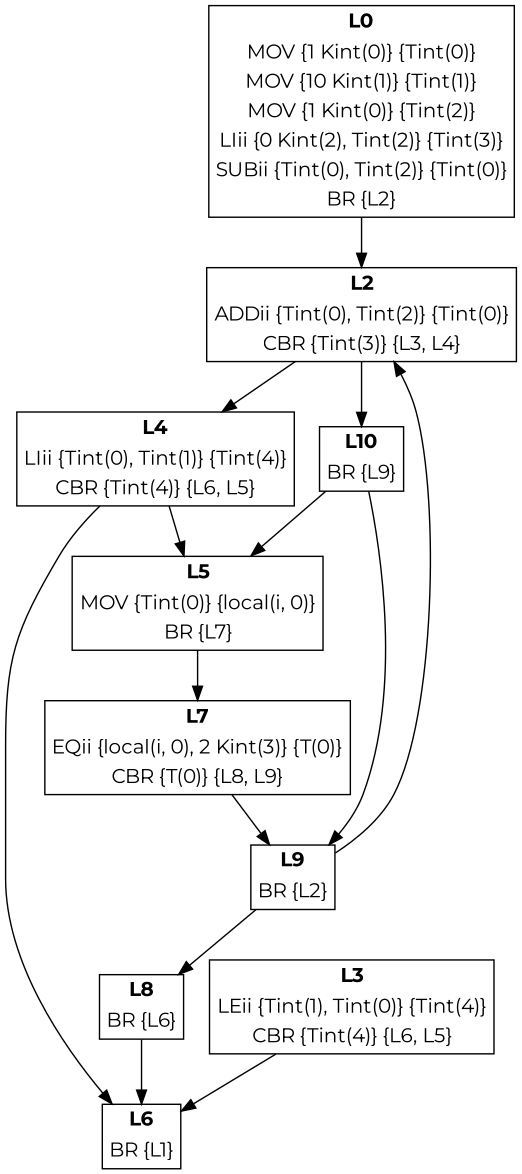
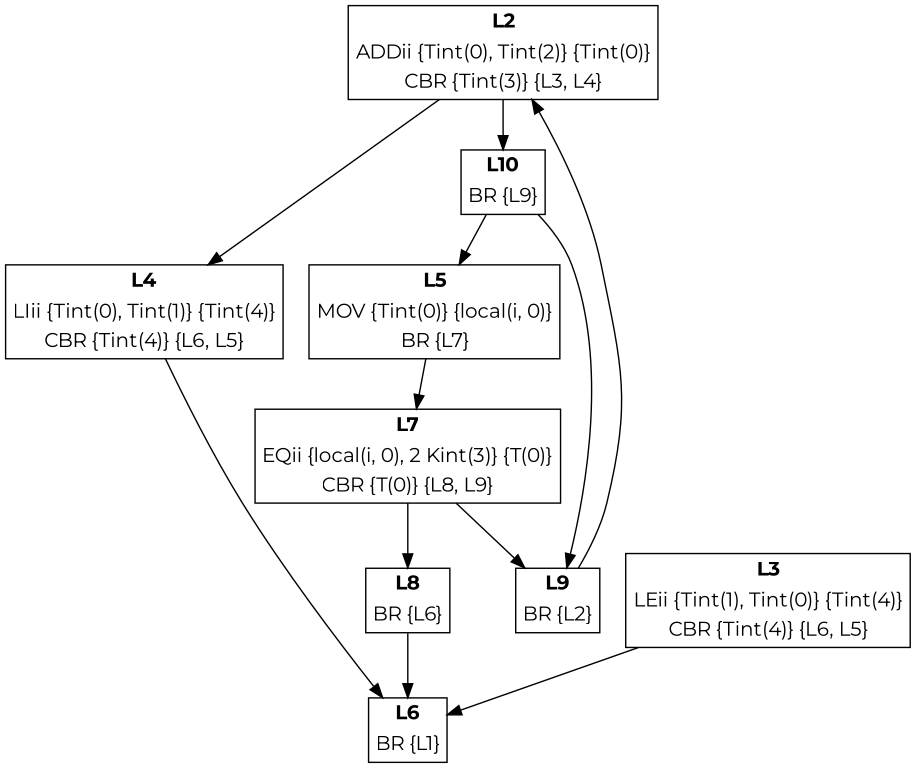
node "L0": removed
edge "L4" -> "L5": removed
edge "L9" -> "L8": now "L7" -> "L8"
